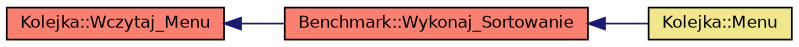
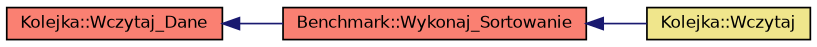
node "Kolejka::Wczytaj_Menu": label "Kolejka::Wczytaj_Menu" -> "Kolejka::Wczytaj_Dane"
node "Kolejka::Menu": label "Kolejka::Menu" -> "Kolejka::Wczytaj"
